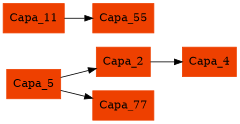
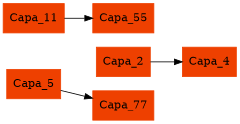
edge "Capa_5" -> "Capa_2": removed
